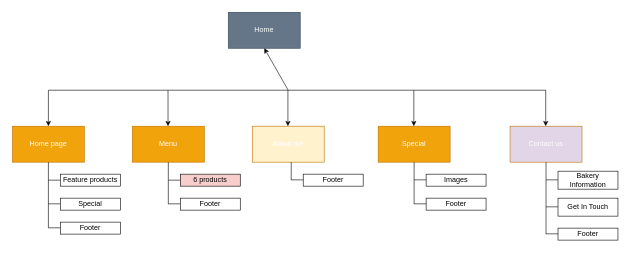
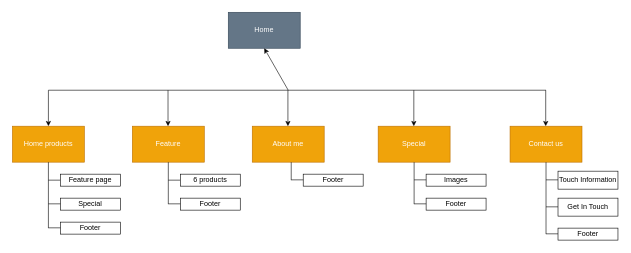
node "Home page": label "Home page" -> "Home products"
node "Menu": label "Menu" -> "Feature"
node "About me": fillcolor #fff2cc -> #f0a30a
node "Contact us": fillcolor #e1d5e7 -> #f0a30a
node "Feature products": label "Feature products" -> "Feature page"
node "6 products": fillcolor #f8cecc -> #ffffff
node "Bakery Information": label "Bakery Information" -> "Touch Information"
